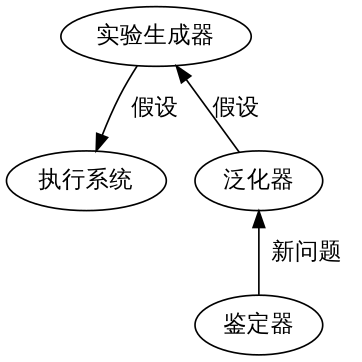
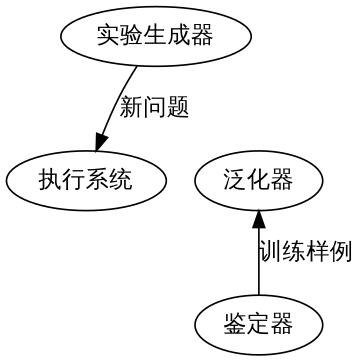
edge "实验生成器" -> "执行系统": label "假设" -> "新问题"
edge "泛化器" -> "实验生成器": removed, label "假设"
edge "鉴定器" -> "泛化器": label "新问题" -> "训练样例"
